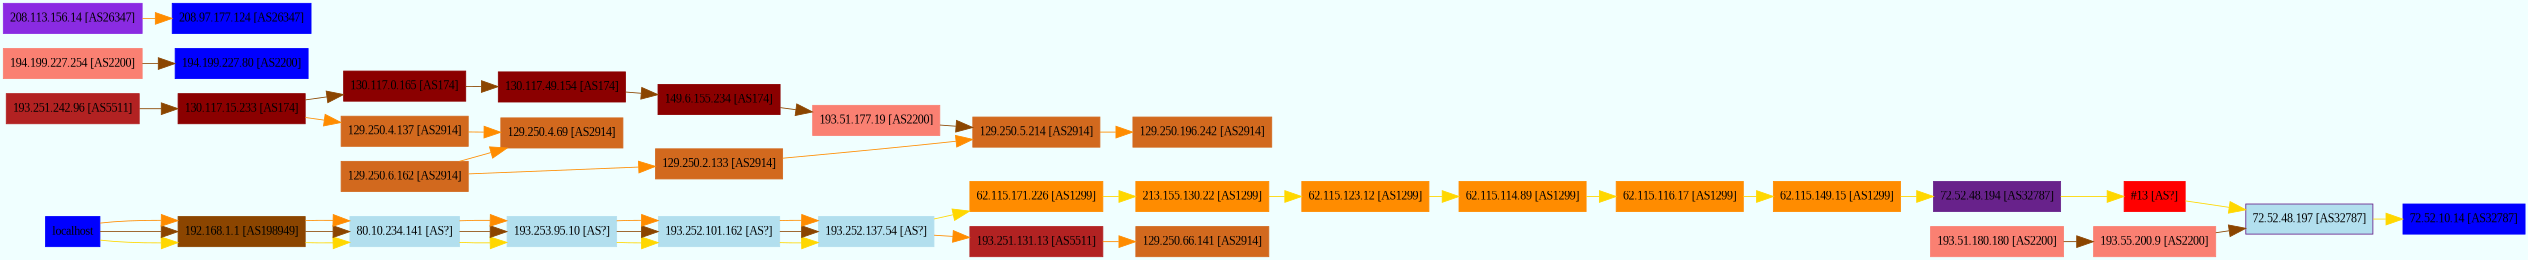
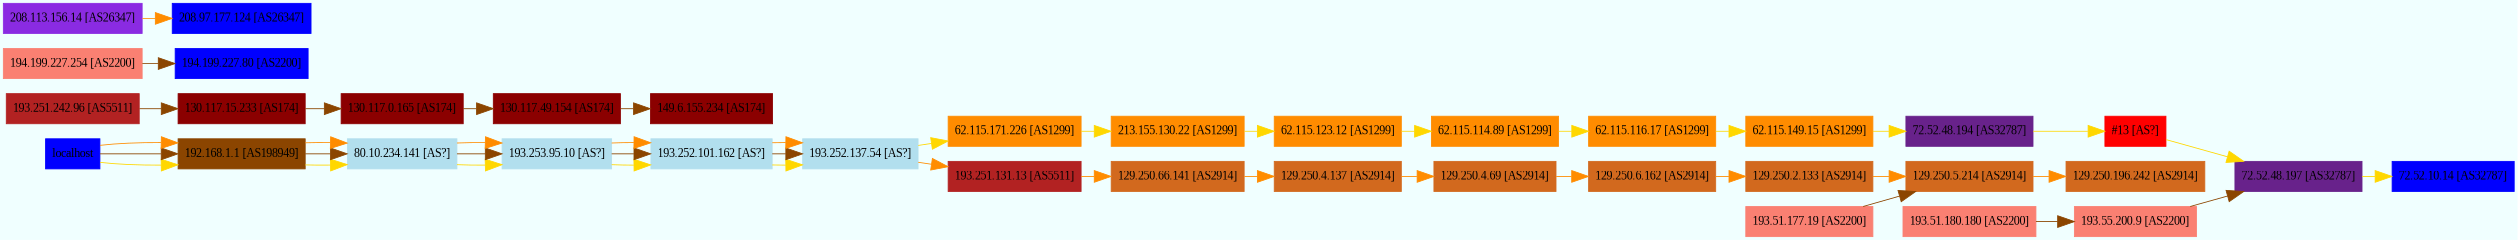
edge "149.6.155.234 [AS174]" -> "193.51.177.19 [AS2200]": removed
edge "130.117.15.233 [AS174]" -> "129.250.4.137 [AS2914]": now "129.250.66.141 [AS2914]" -> "129.250.4.137 [AS2914]"
edge "129.250.6.162 [AS2914]" -> "129.250.4.69 [AS2914]": reversed
node "72.52.48.197 [AS32787]": fillcolor lightblue2 -> darkorchid4
